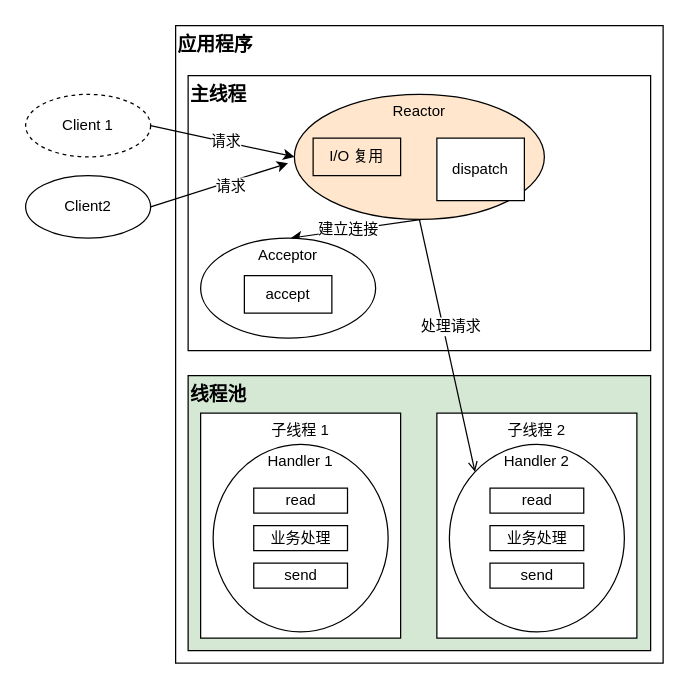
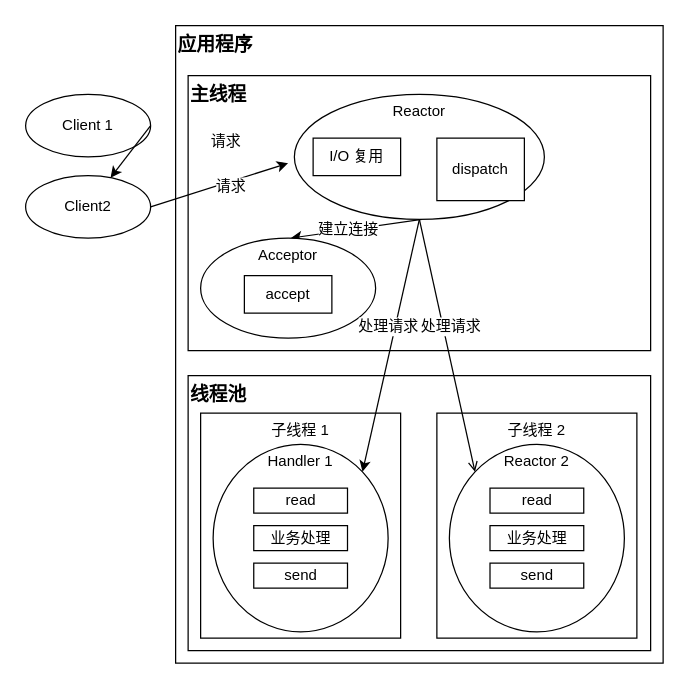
node "Client 1": style dashed -> solid
edge "Client 1" -> "Reactor": now "Client 1" -> "Client2"
node "I/O 复用": fillcolor #ffe6cc -> #ffffff
node "Reactor": fillcolor #ffe6cc -> #ffffff
edge "Reactor" -> "Handler 1": added, label "处理请求"
node "Handler 2": label "Handler 2" -> "Reactor 2"
node "线程池": fillcolor #d5e8d4 -> #ffffff
